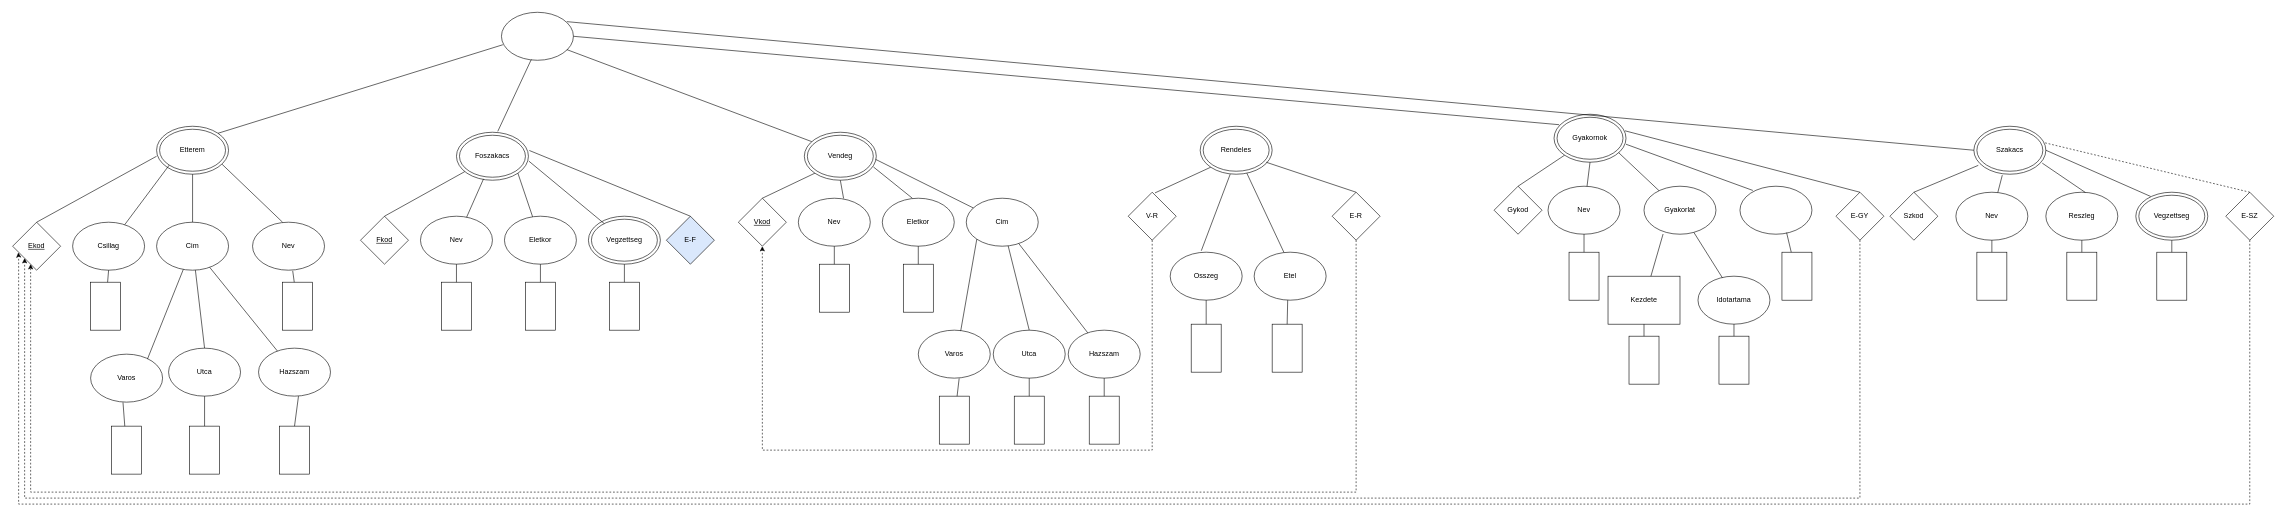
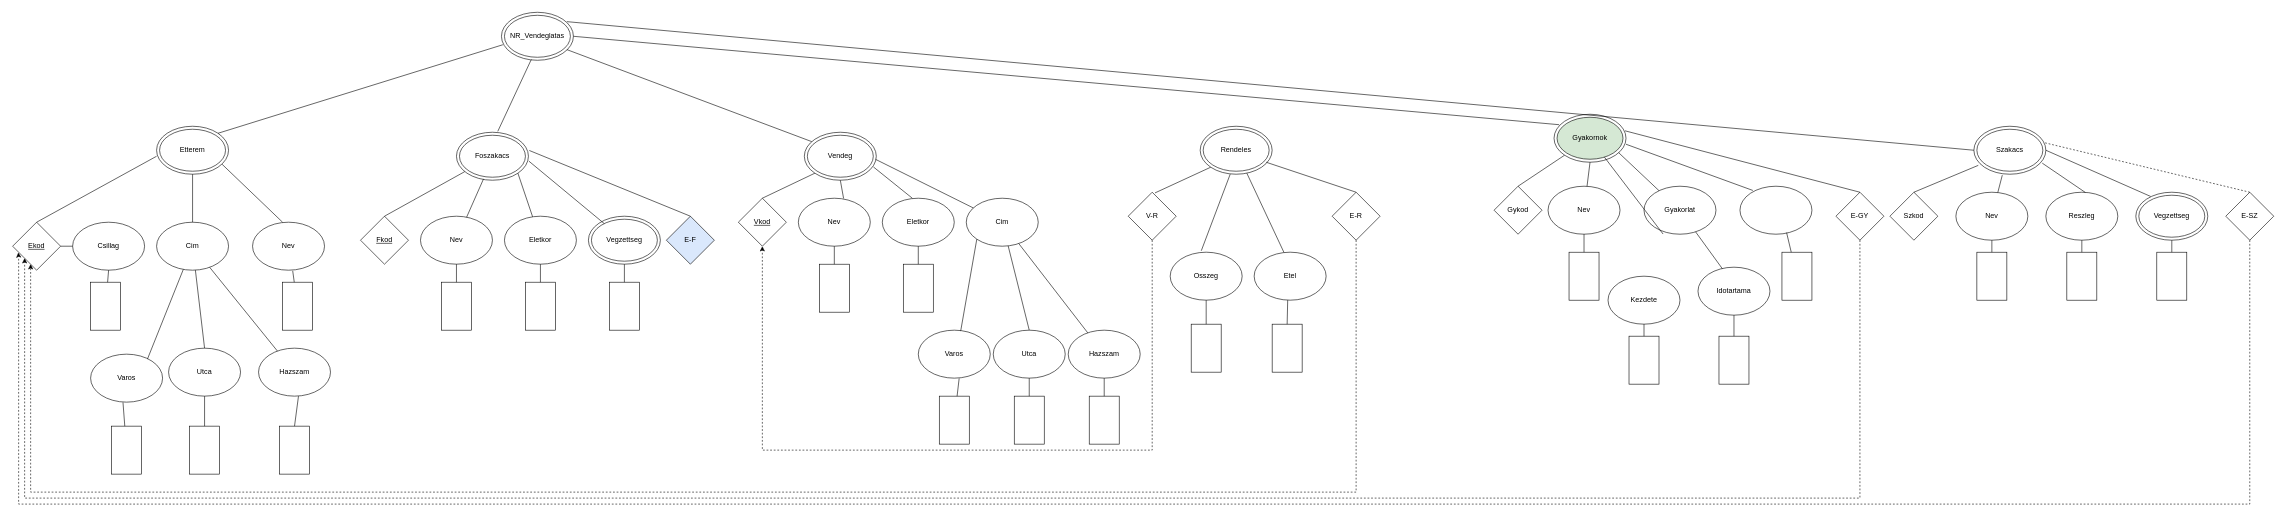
node "NR_Vendeglatas": added
node "Gyakornok": fillcolor #ffffff -> #d5e8d4
edge "Etterem" -- "Csillag": now "Ekod" -- "Csillag"
edge "Gyakorlat" -- "Kezdete": now "Gyakorlat" -- "Gyakornok"
node "Kezdete": shape rectangle -> ellipse
node "Idotartama": moved (1734, 300) -> (1734, 291)
